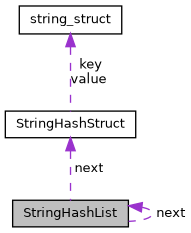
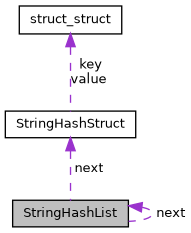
node "string_struct": label "string_struct" -> "struct_struct"
